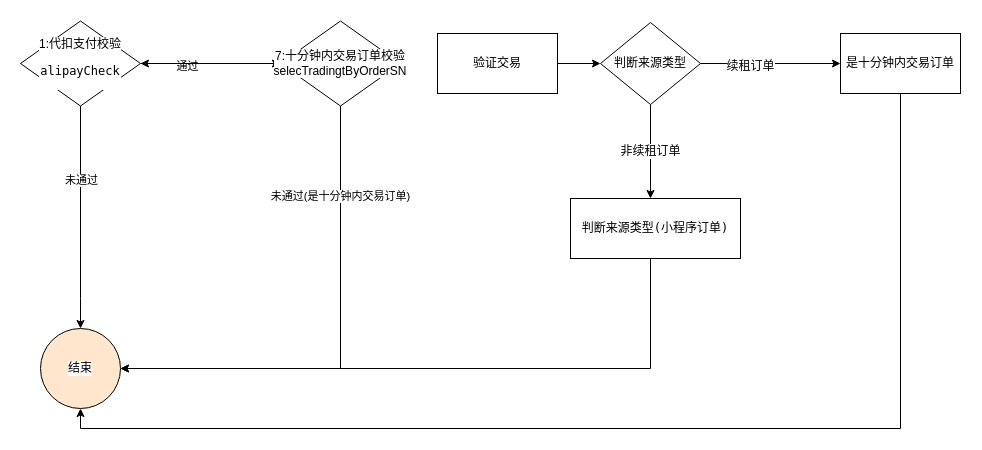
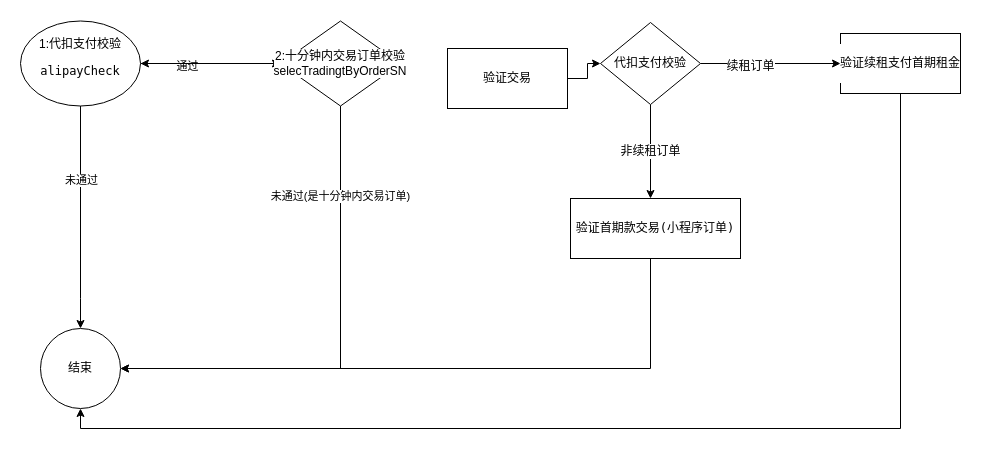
node "1:代扣支付校验 alipayCheck": shape diamond -> ellipse
node "7:十分钟内交易订单校验selecTradingtByOrderSN": label "7:十分钟内交易订单校验selecTradingtByOrderSN" -> "2:十分钟内交易订单校验selecTradingtByOrderSN"
node "验证交易": moved (498, 64) -> (508, 79)
node "判断来源类型": label "判断来源类型" -> "代扣支付校验"
node "是十分钟内交易订单": label "是十分钟内交易订单" -> "验证续租支付首期租金"
node "判断来源类型(小程序订单)": label "判断来源类型(小程序订单)" -> "验证首期款交易(小程序订单)"
node "结束": fillcolor #ffe6cc -> #ffffff
